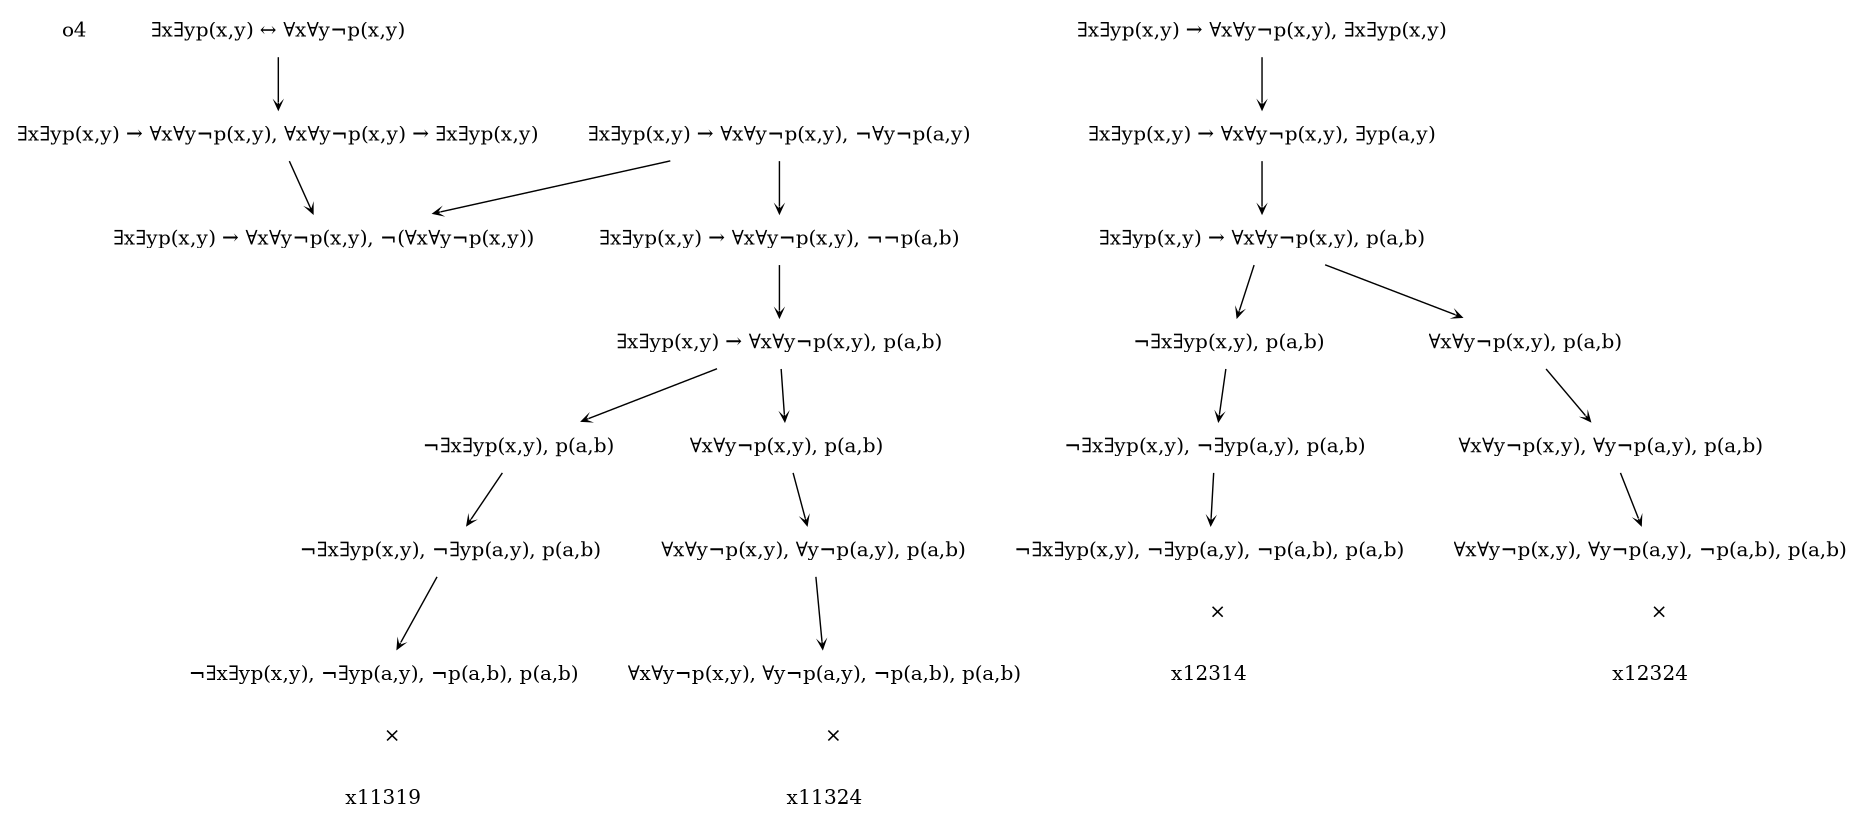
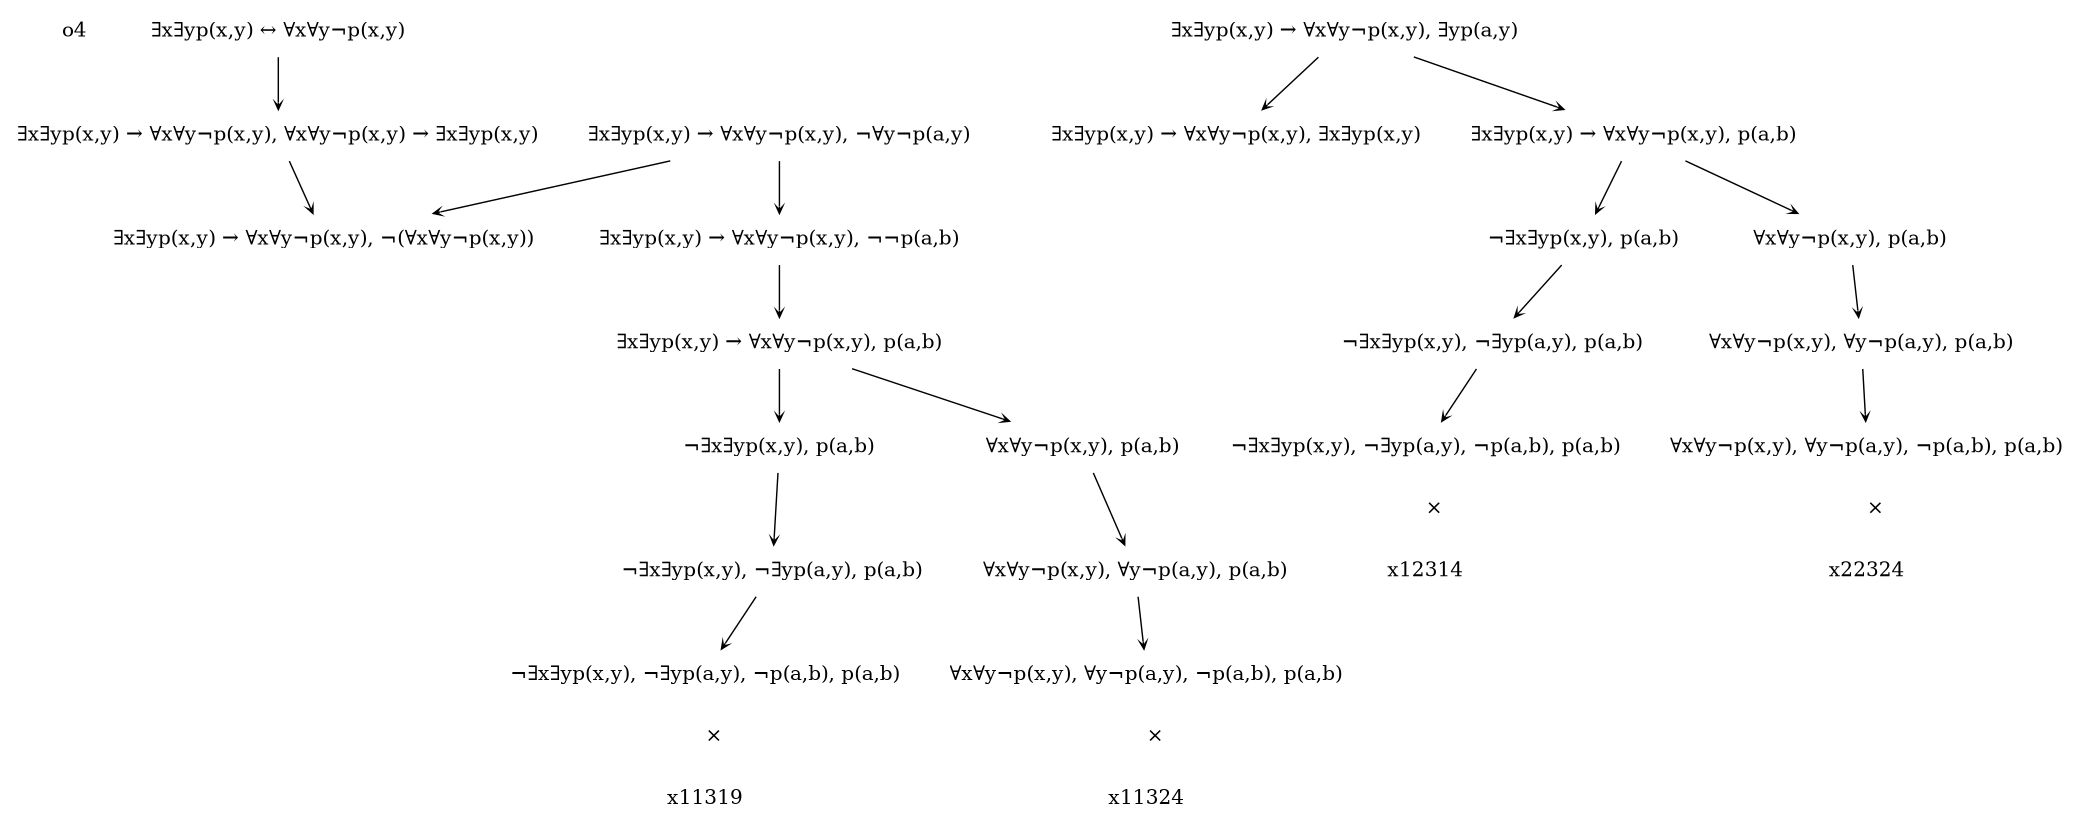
edge "∃x∃yp(x,y) → ∀x∀y¬p(x,y), ∃x∃yp(x,y)" -> "∃x∃yp(x,y) → ∀x∀y¬p(x,y), ∃yp(a,y)": reversed
node "x12324": label "x12324" -> "x22324"
